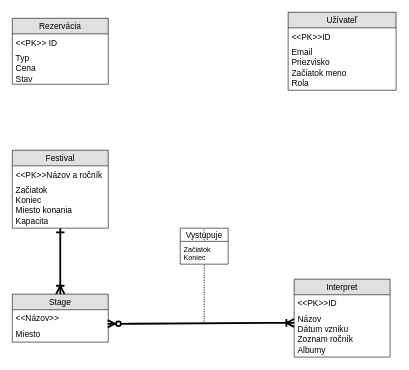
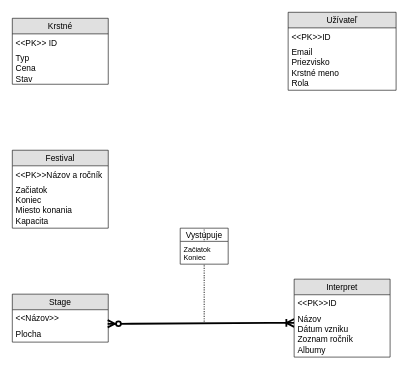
node "Rezervácia": label "Rezervácia" -> "Krstné"
node "Email Priezvisko Začiatok meno Rola": label "Email Priezvisko Začiatok meno Rola" -> "Email Priezvisko Krstné meno Rola"
edge "Začiatok Koniec Miesto konania Kapacita" -- "Stage": removed
node "Miesto": label "Miesto" -> "Plocha"
